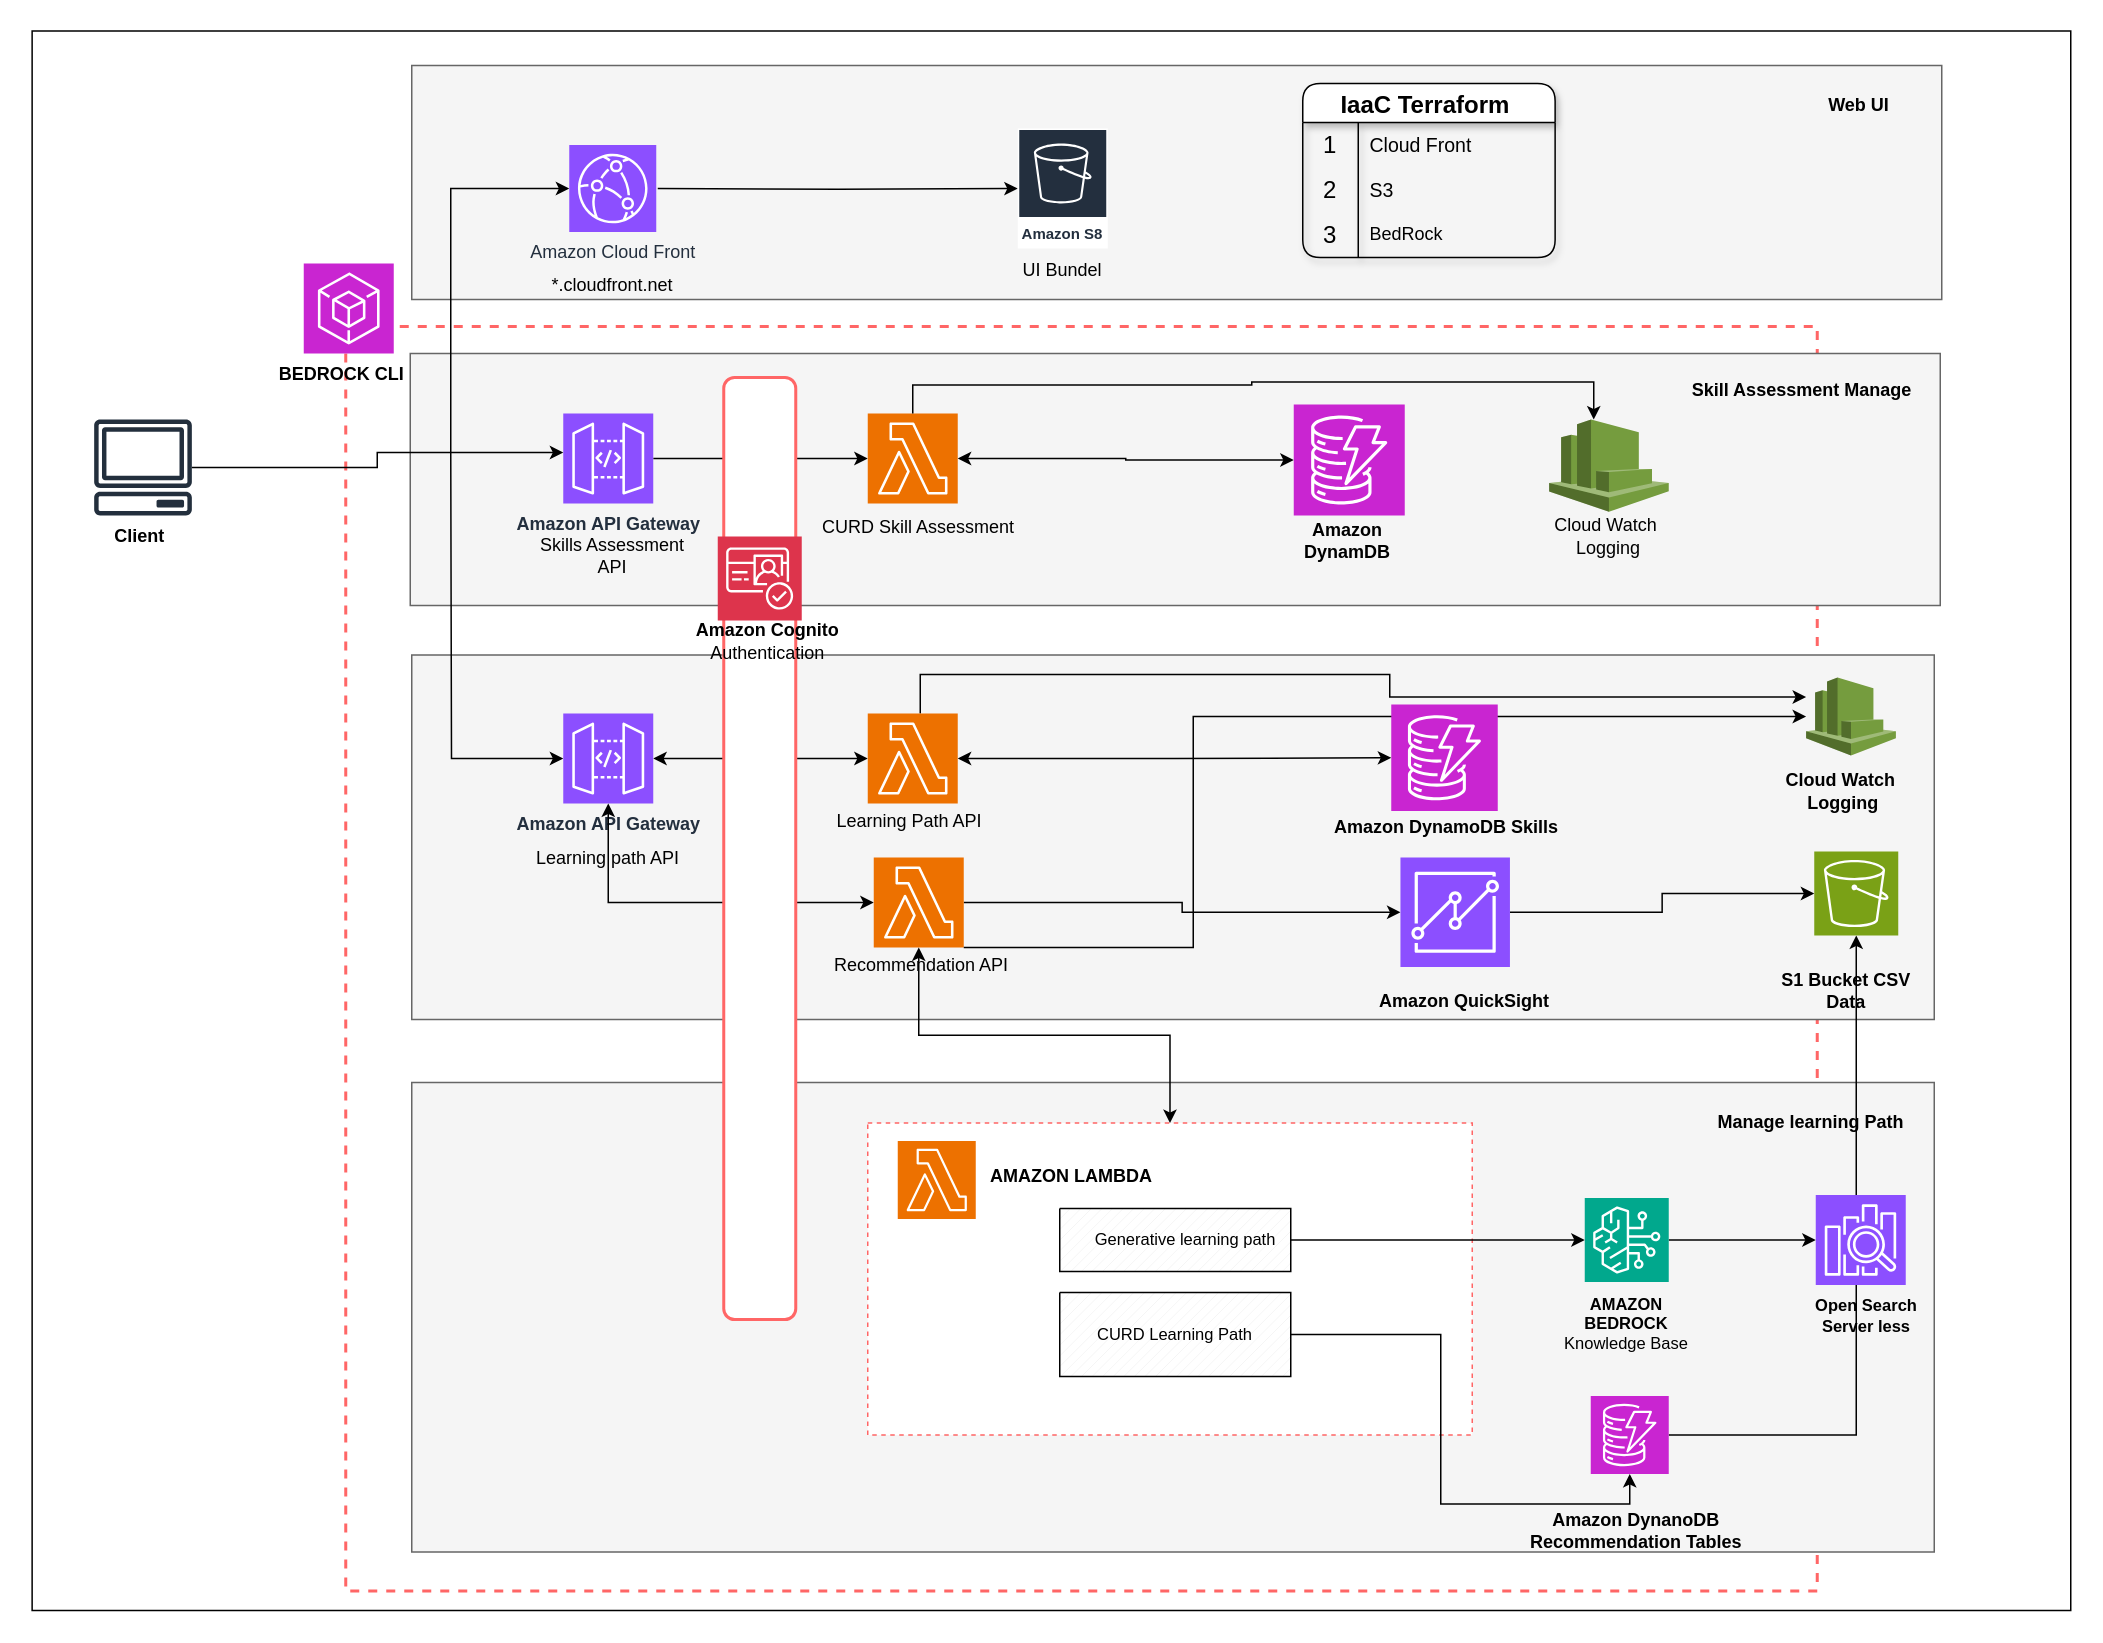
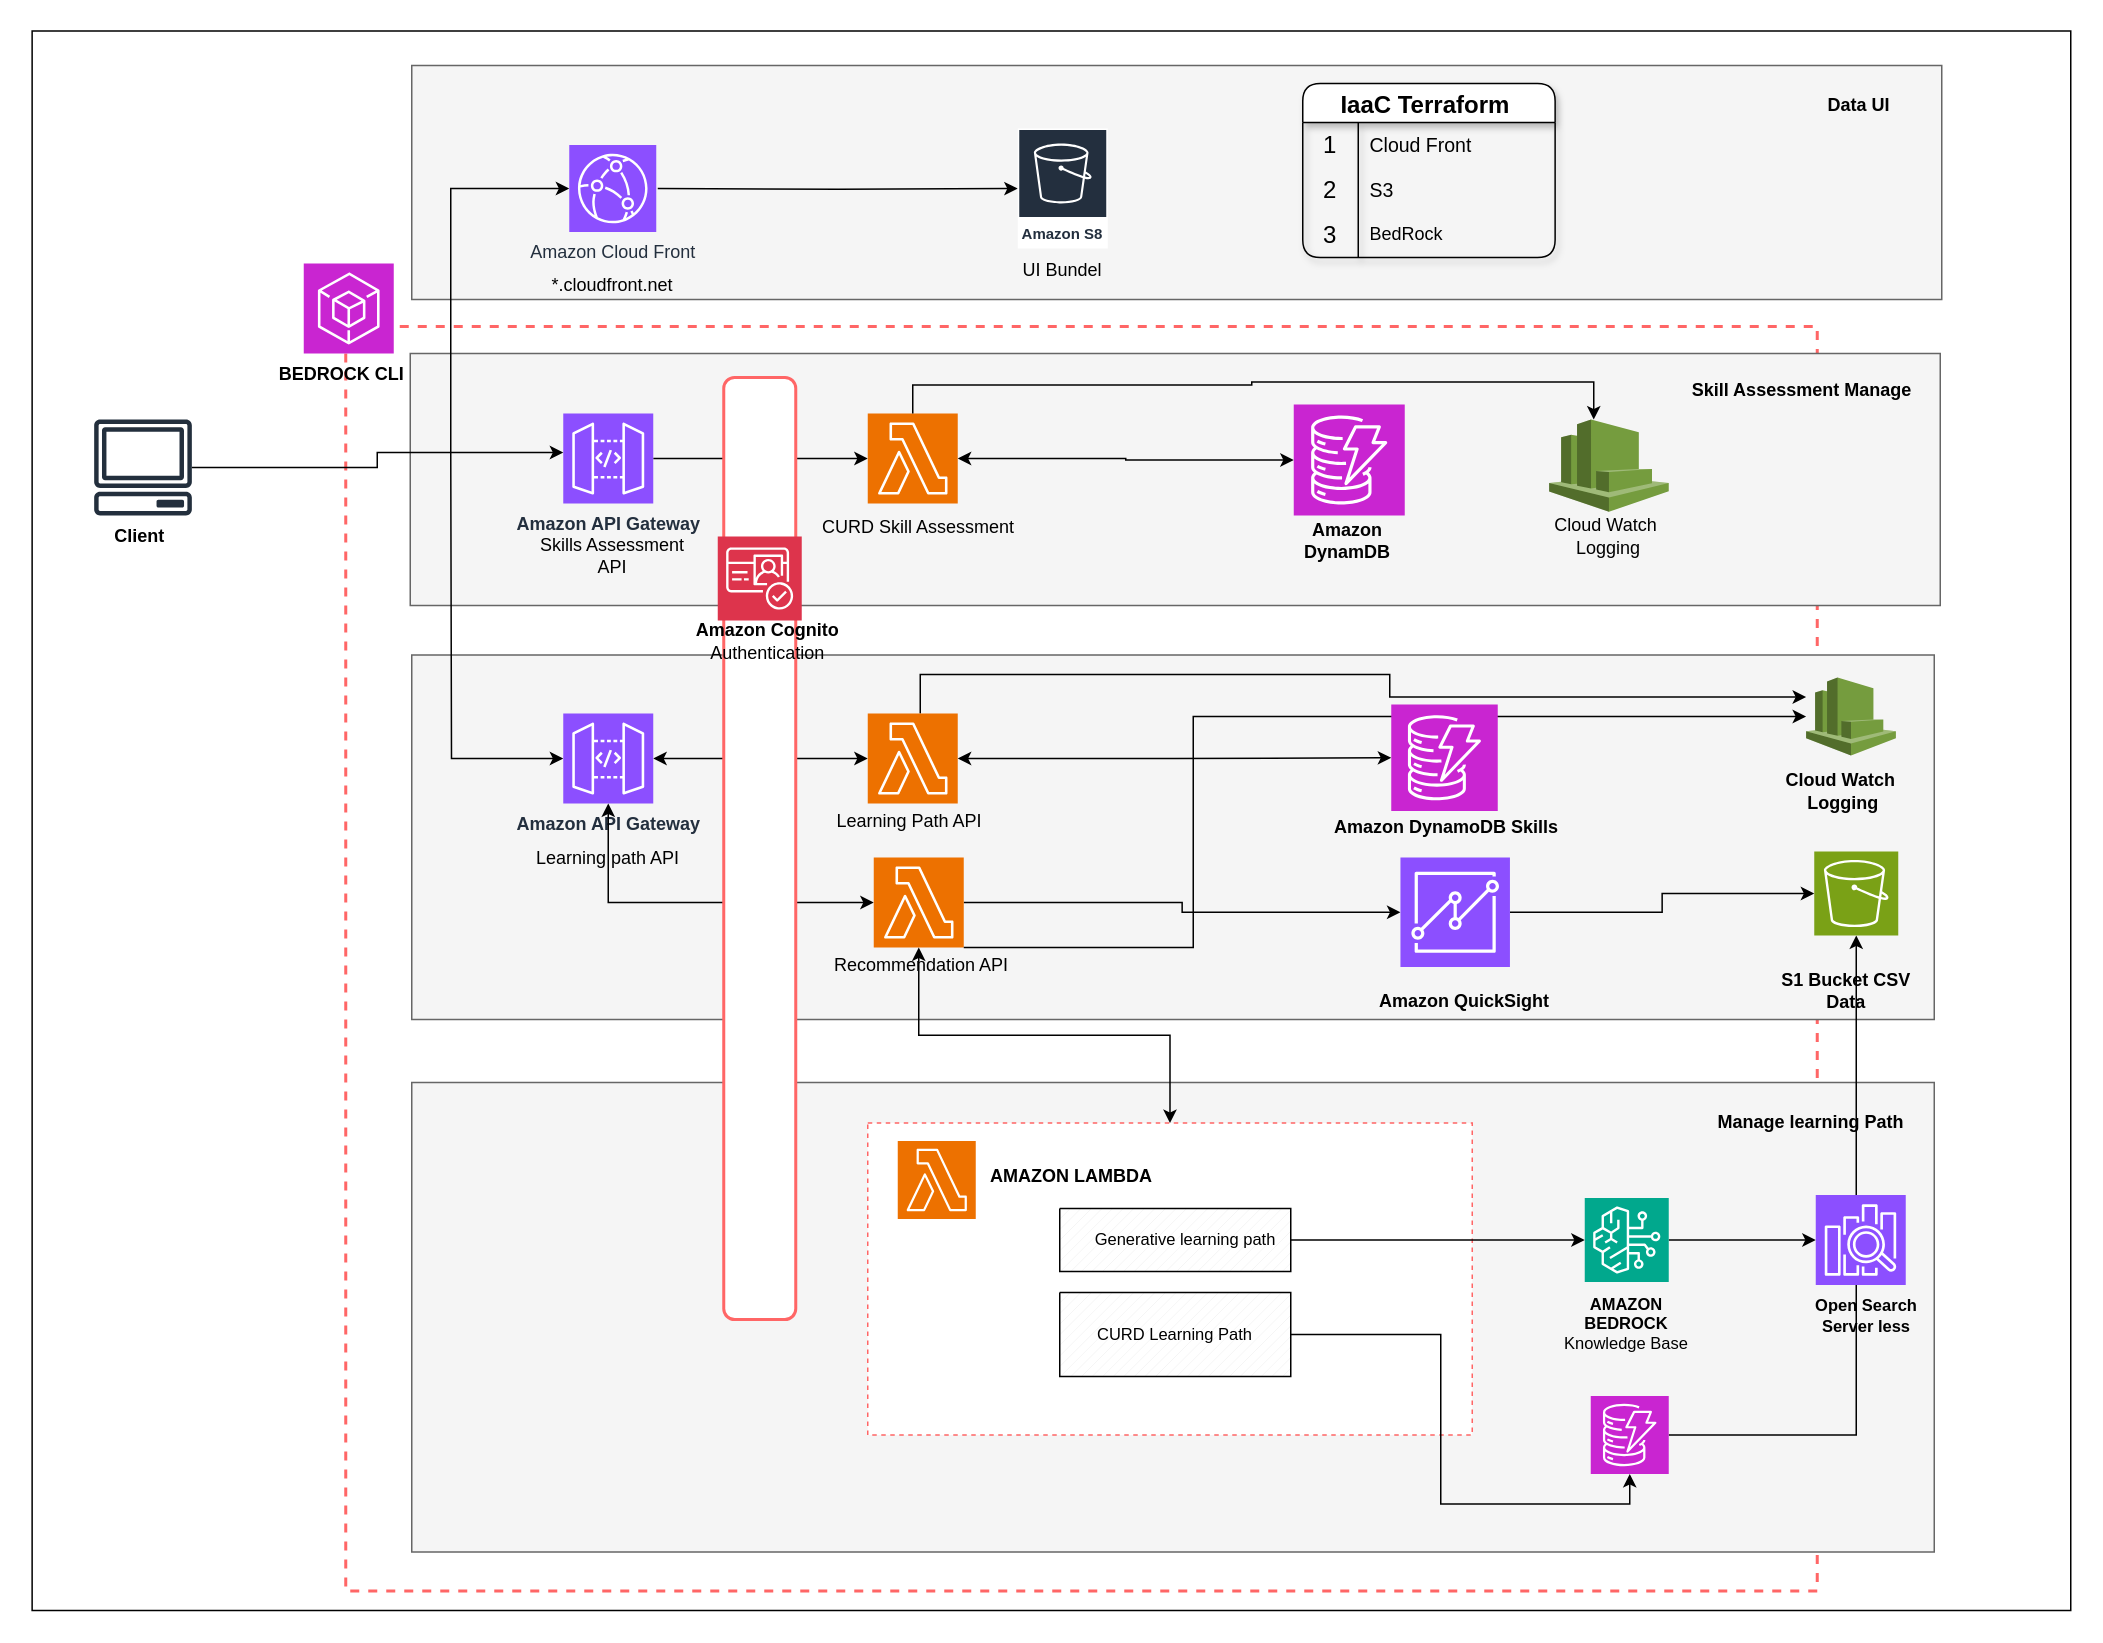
node "Web UI": label "Web UI" -> "Data UI"
node "Amazon DynanoDB Recommendation Tables": removed
